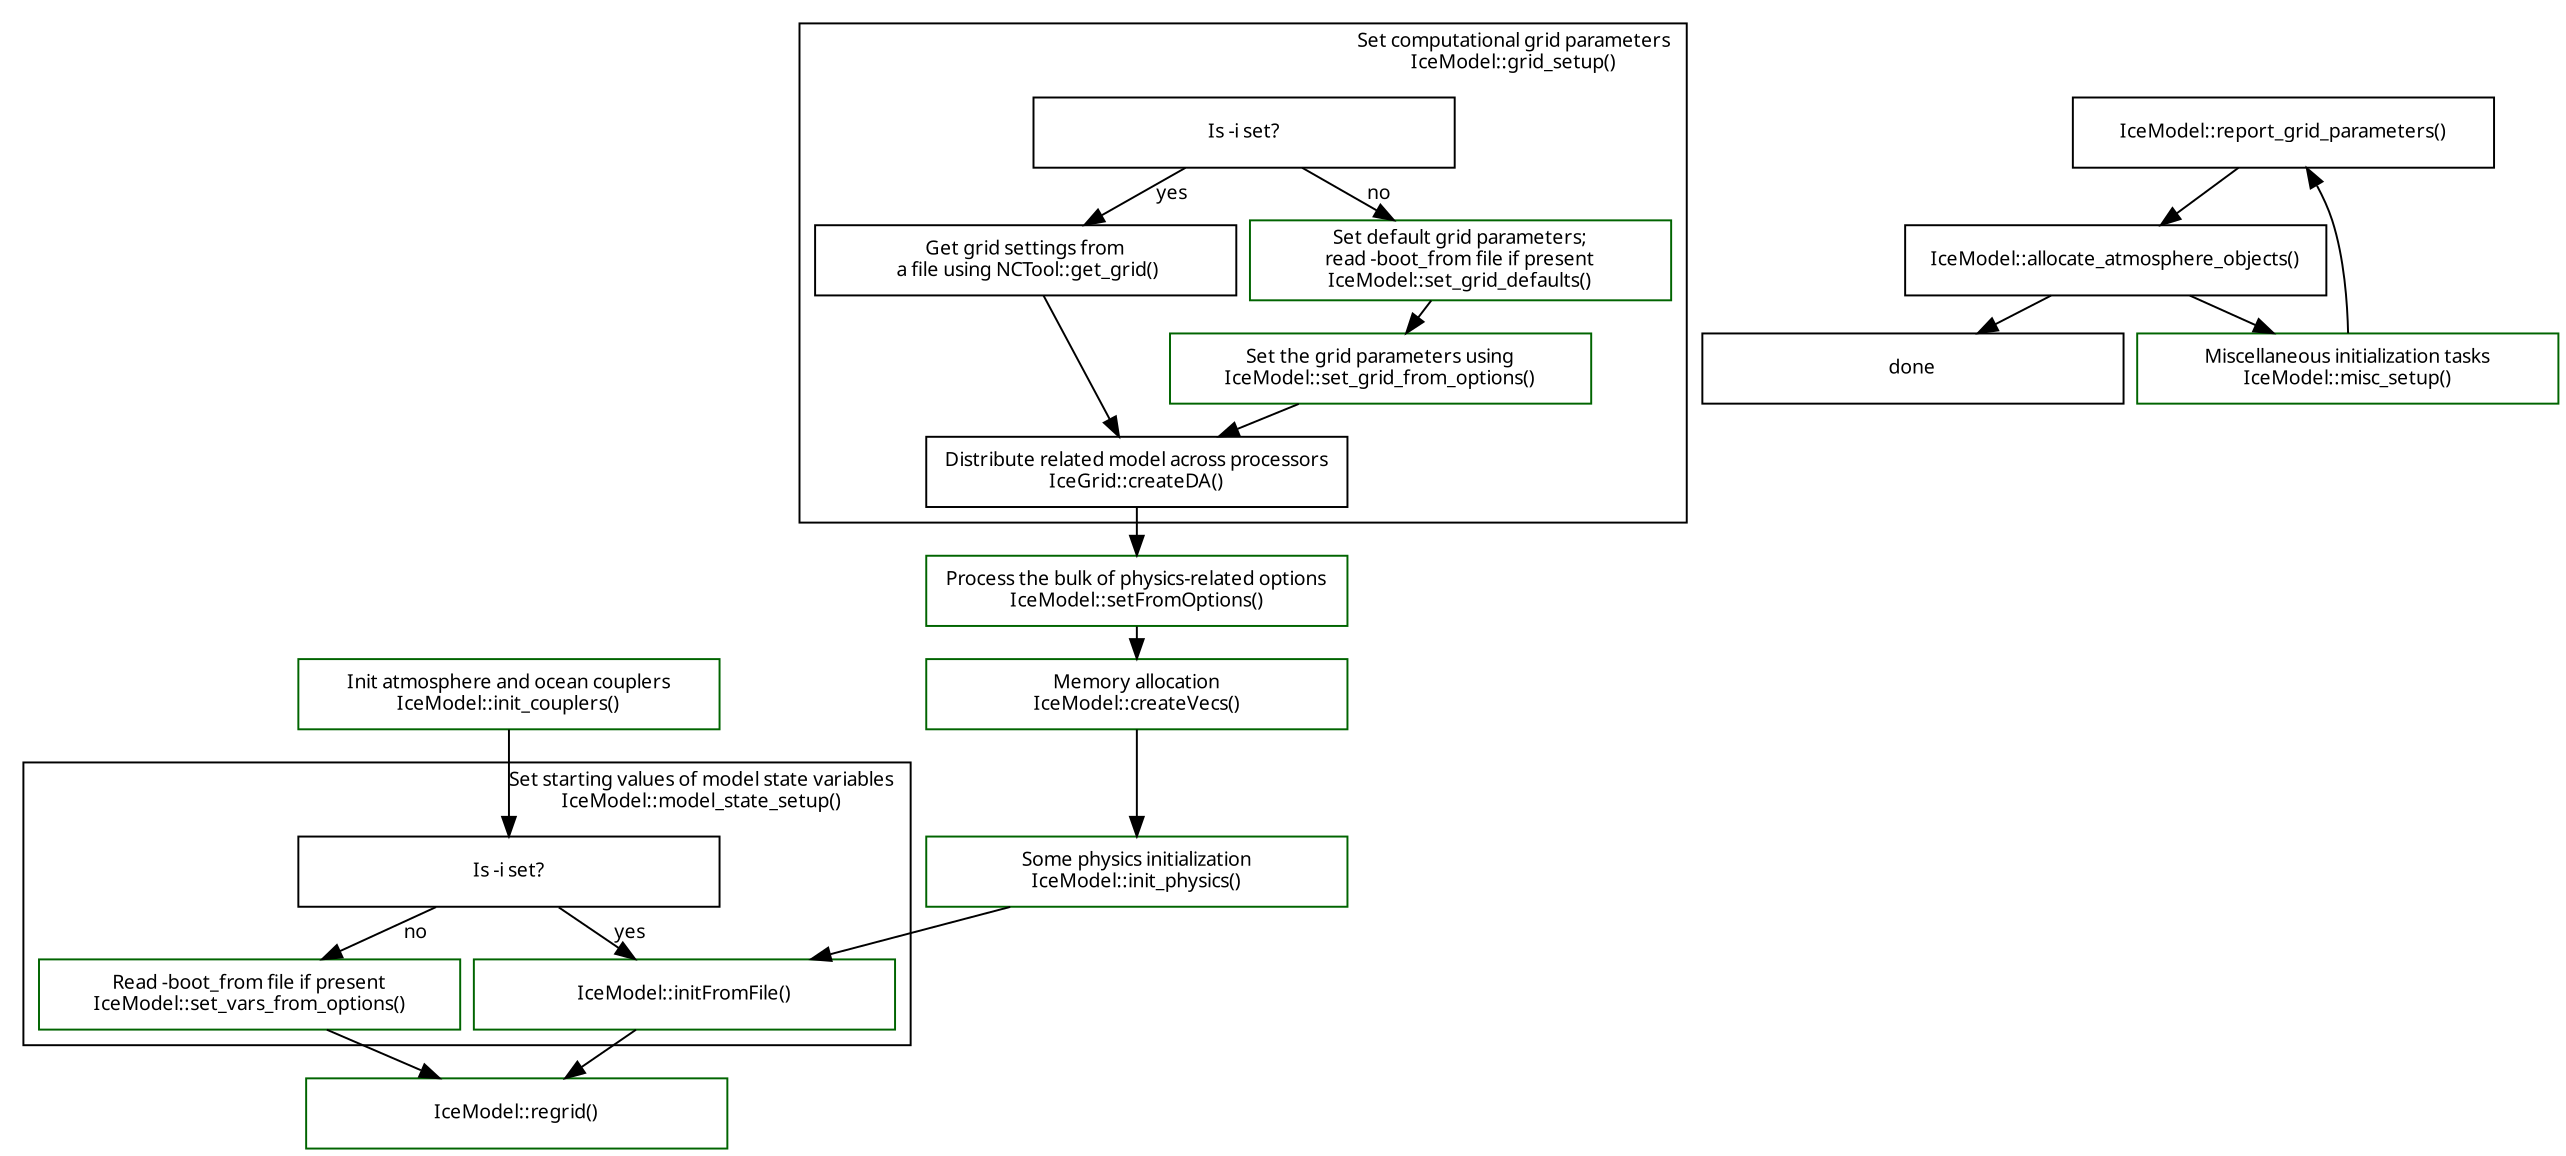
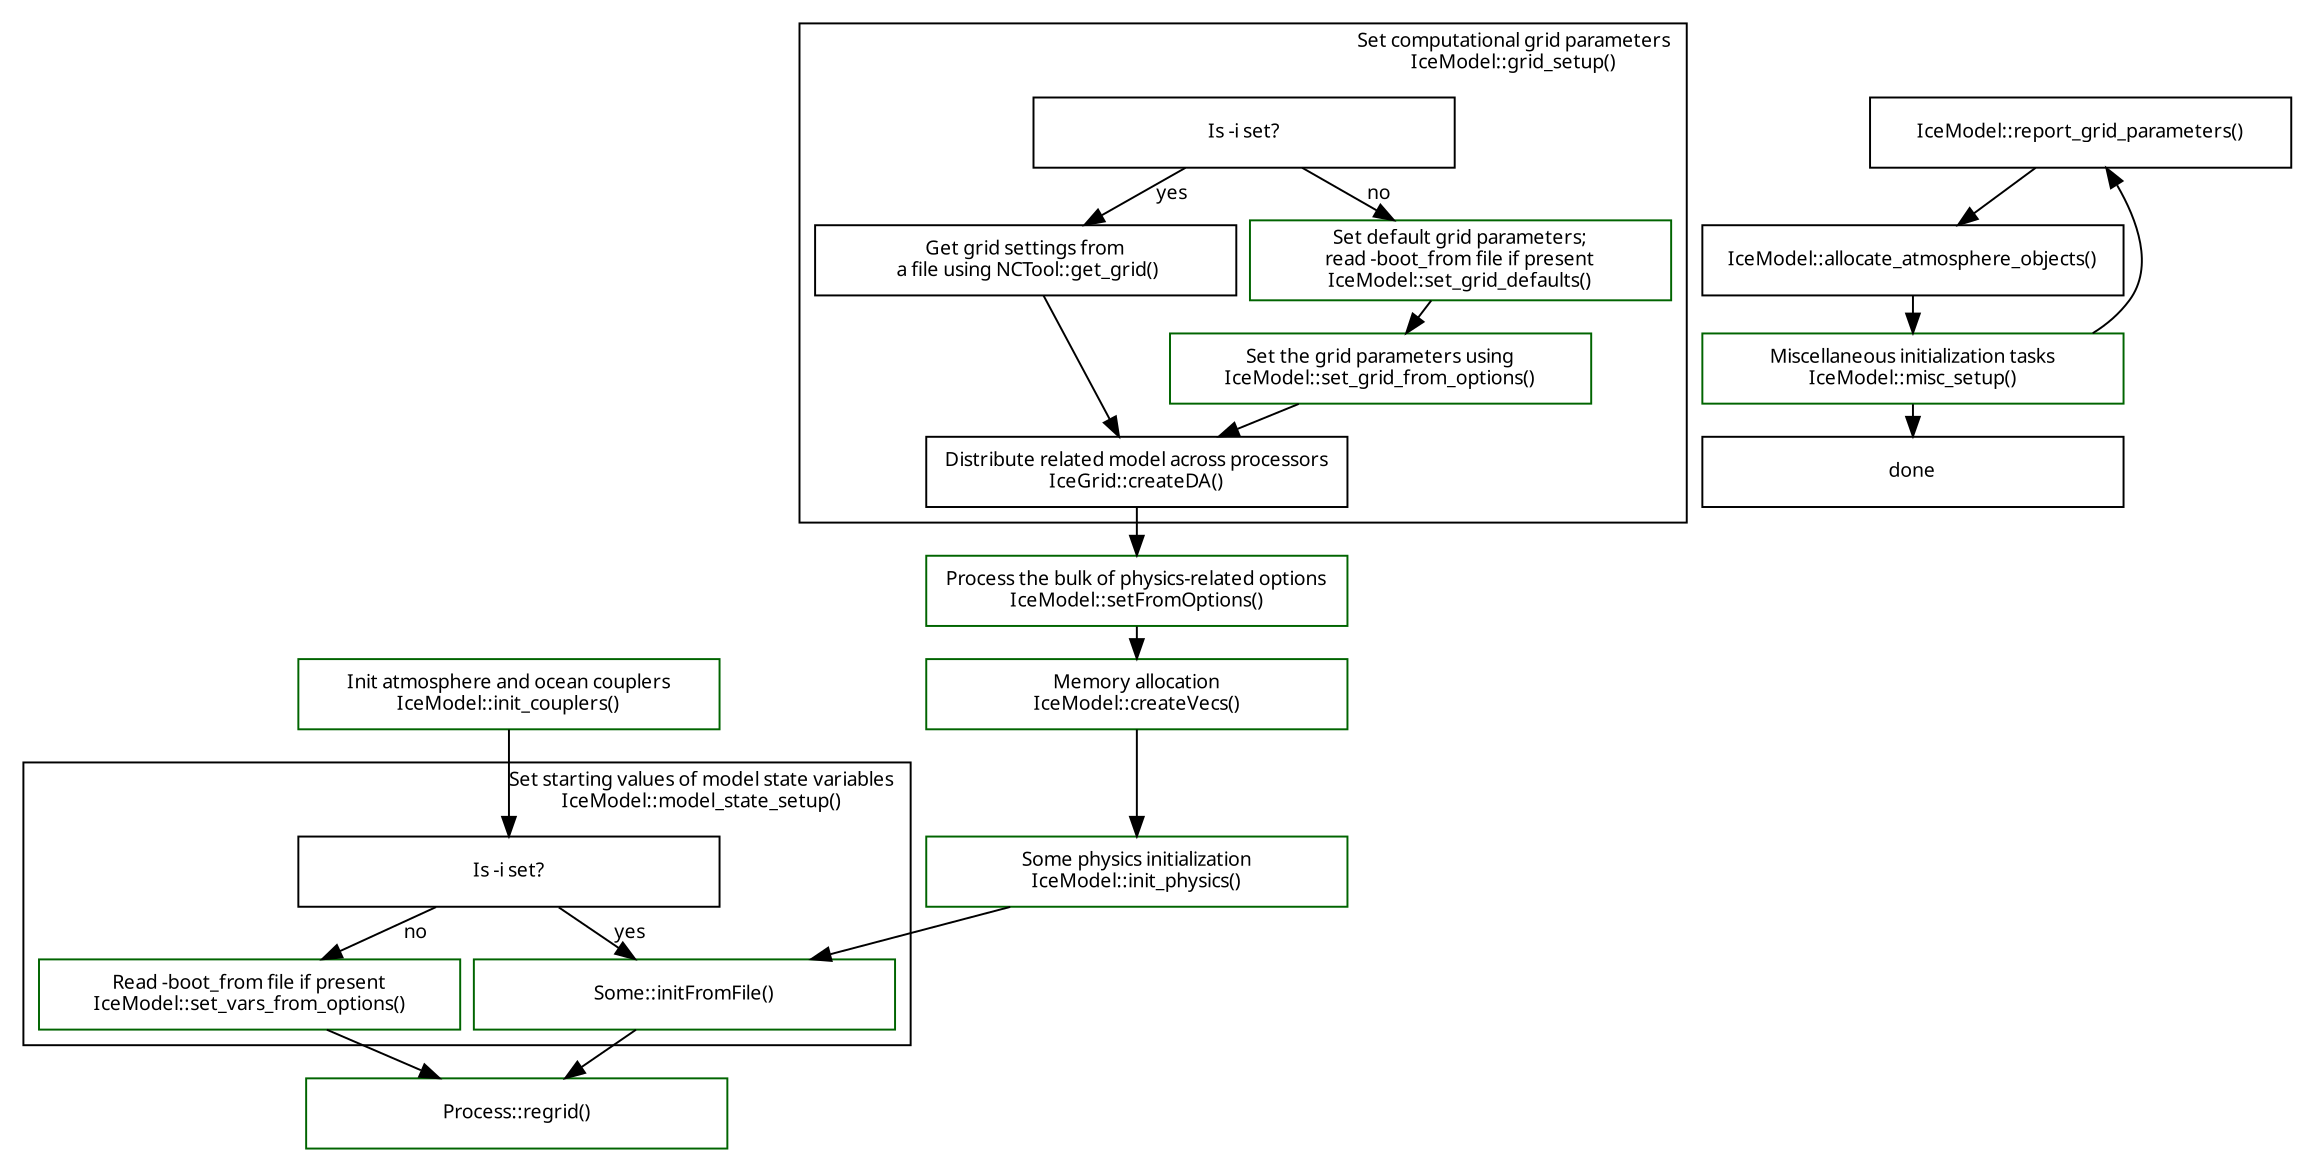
edge "IceModel::allocate_atmosphere_objects()" -> "done": now "Miscellaneous initialization tasks IceModel::misc_setup()" -> "done"
node "IceModel::initFromFile()": label "IceModel::initFromFile()" -> "Some::initFromFile()"
node "IceModel::regrid()": label "IceModel::regrid()" -> "Process::regrid()"
